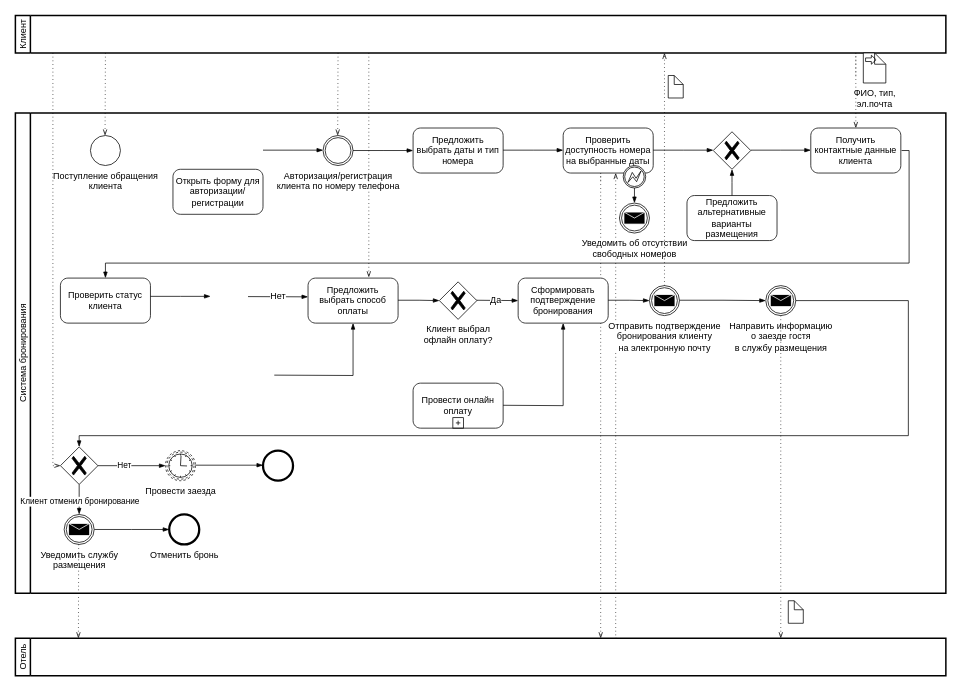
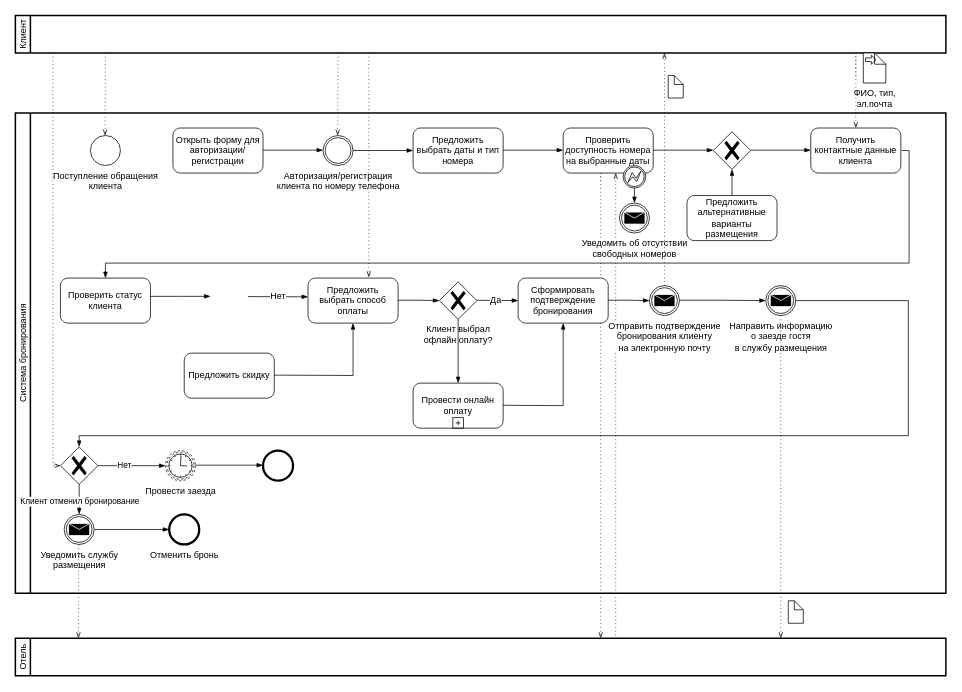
node "Открыть форму для авторизации/регистрации": moved (218, 192) -> (218, 150)
node "Предложить скидку": added
edge "Клиент выбрал офлайн оплату?" -> "Провести онлайн оплату": added
